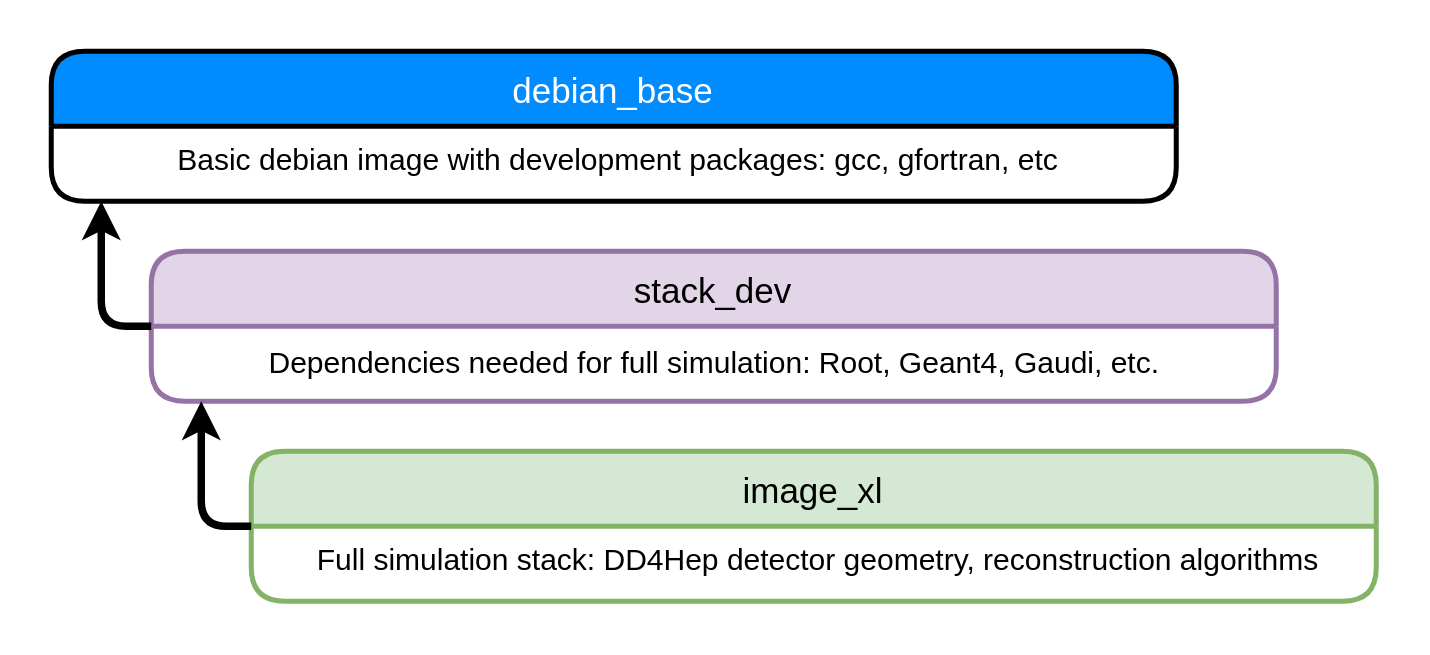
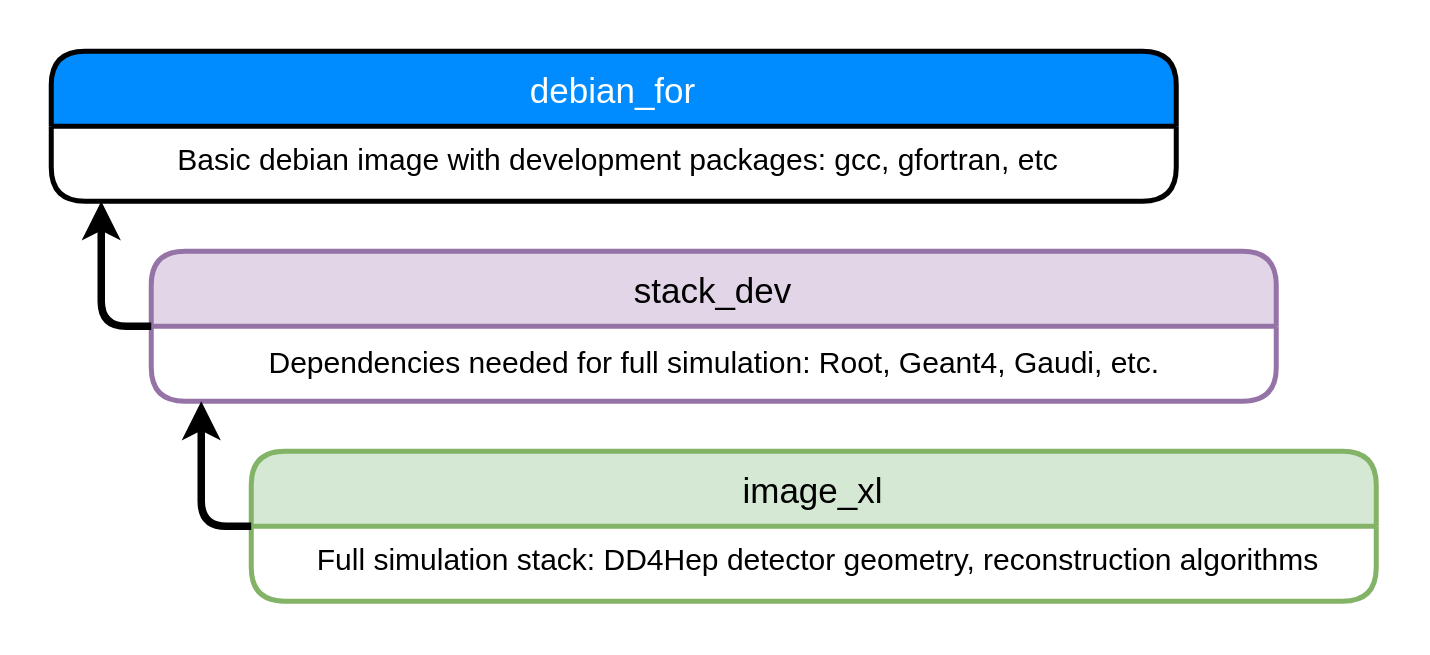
node "debian_base": label "debian_base" -> "debian_for"
